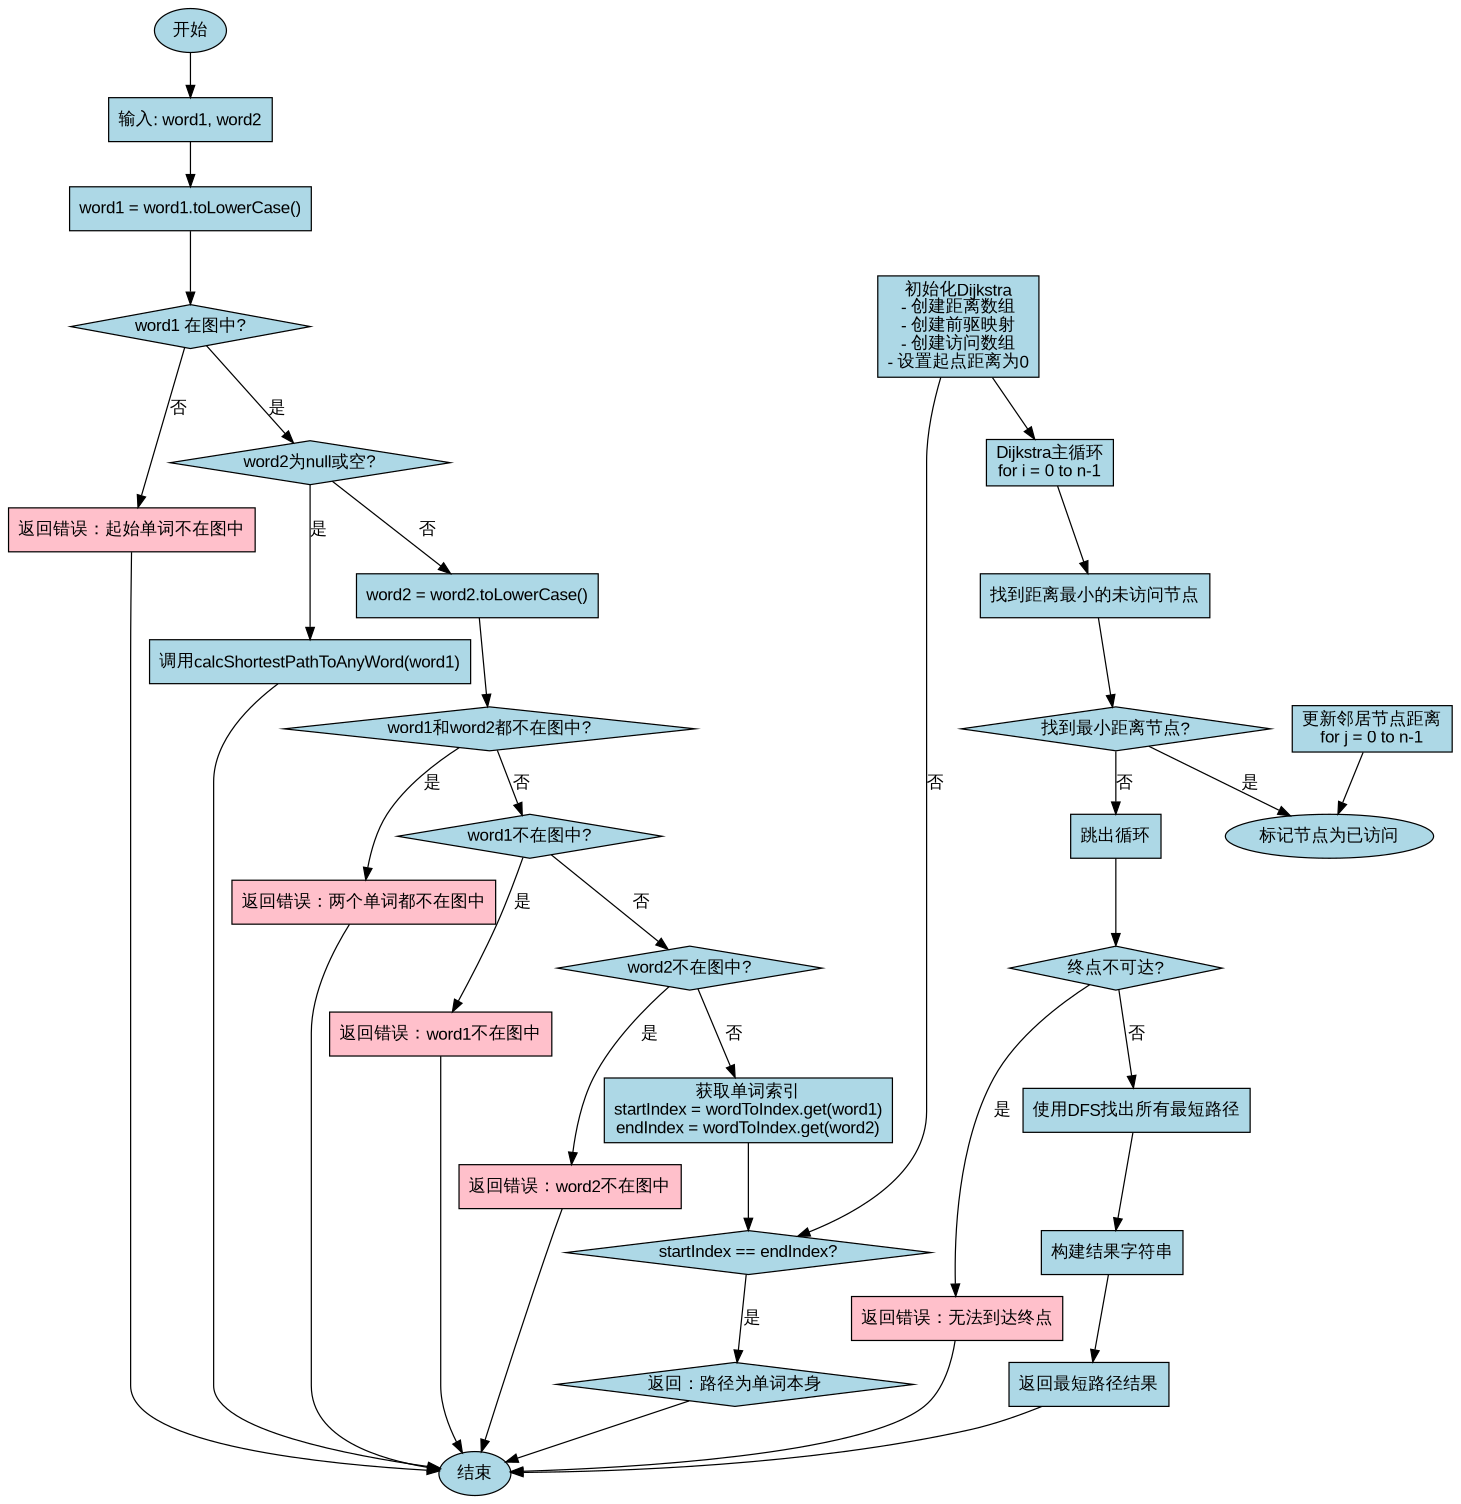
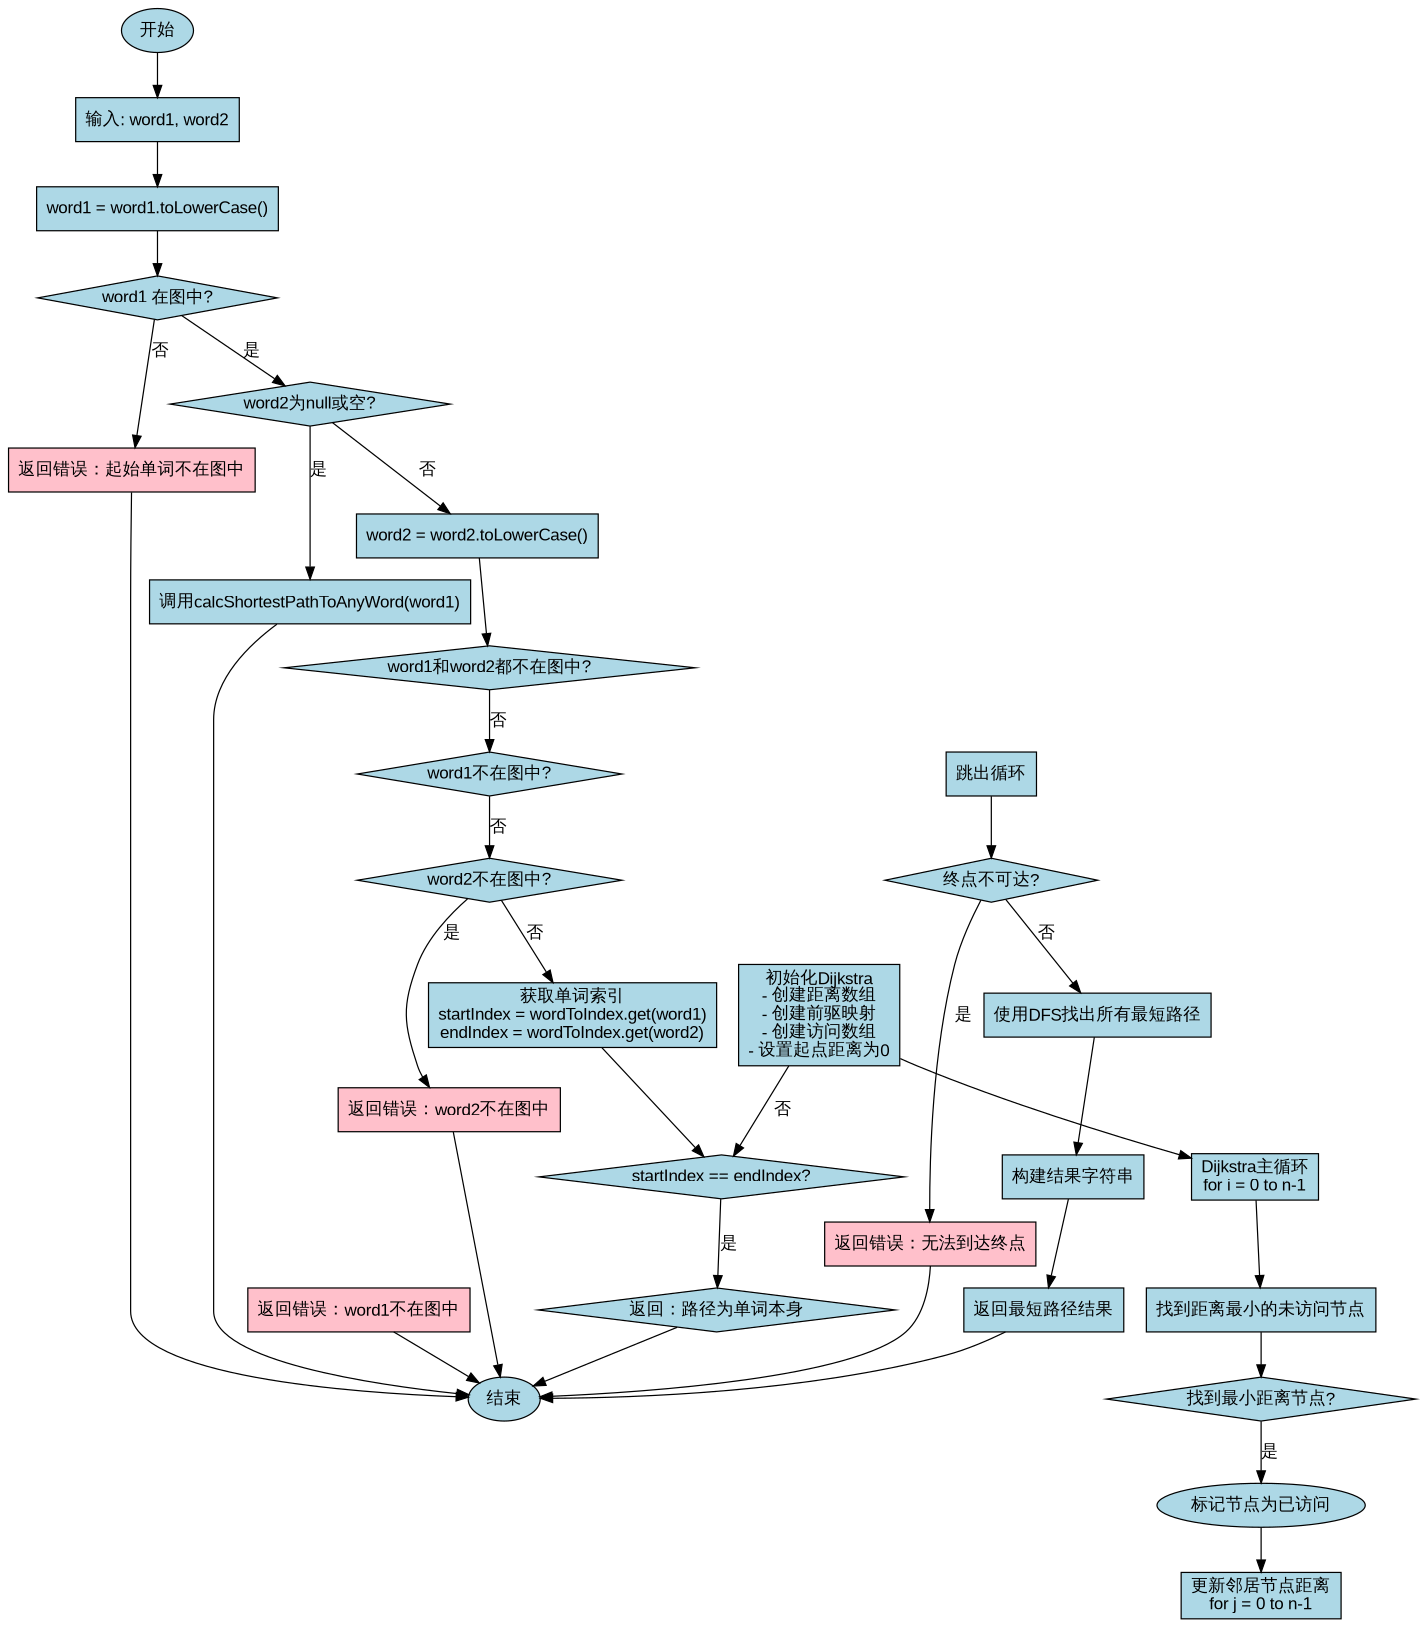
edge "找到最小距离节点?" -> "跳出循环": removed, label "否"
edge "更新邻居节点距离 for j = 0 to n-1" -> "标记节点为已访问": reversed
node "返回错误：两个单词都不在图中": removed
edge "word1不在图中?" -> "返回错误：word1不在图中": removed, label "是"
